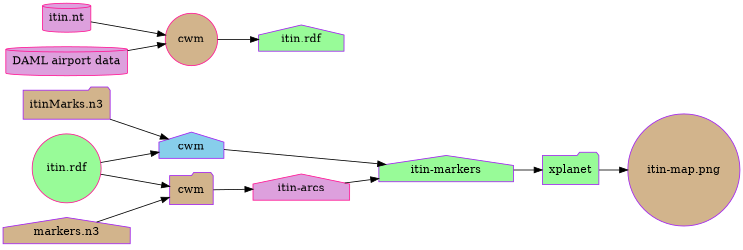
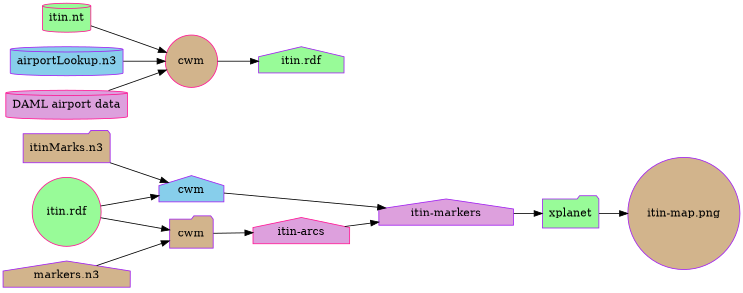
node "itin.nt": fillcolor plum -> palegreen
node "airportLookup.n3": added
node "itin-markers": fillcolor palegreen -> plum
